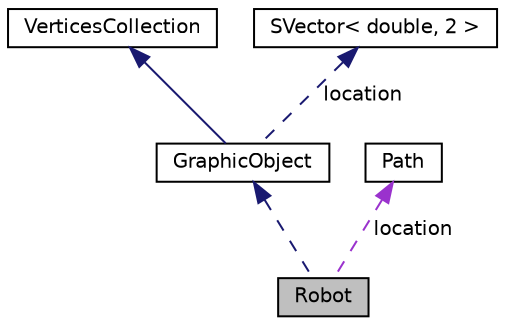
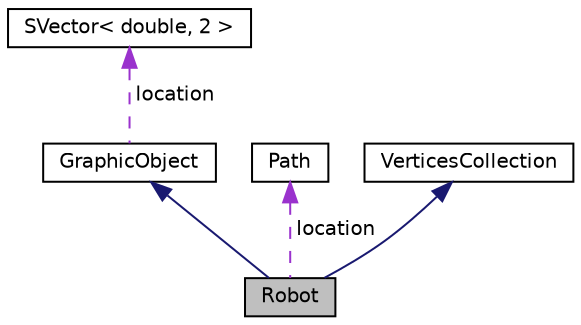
edge "GraphicObject" -> "VerticesCollection": now "Robot" -> "VerticesCollection"
edge "GraphicObject" -> "SVector< double, 2 >": color midnightblue -> darkorchid3
edge "Robot" -> "GraphicObject": style dashed -> solid
